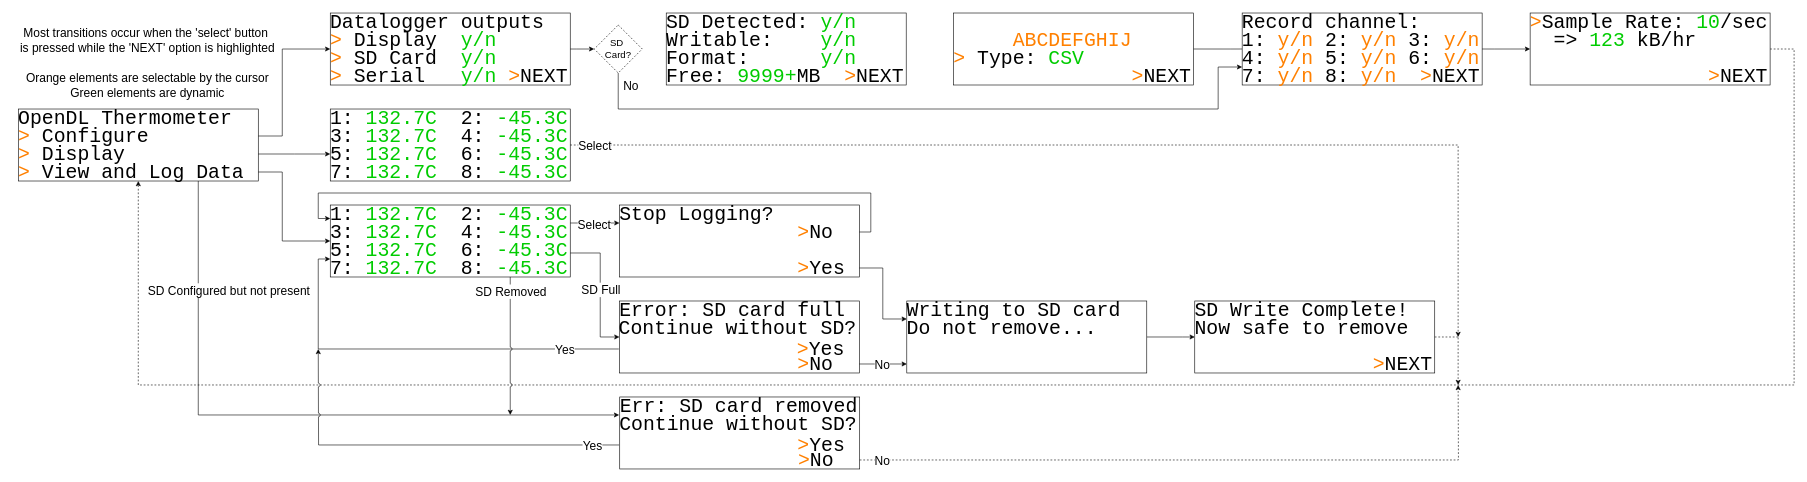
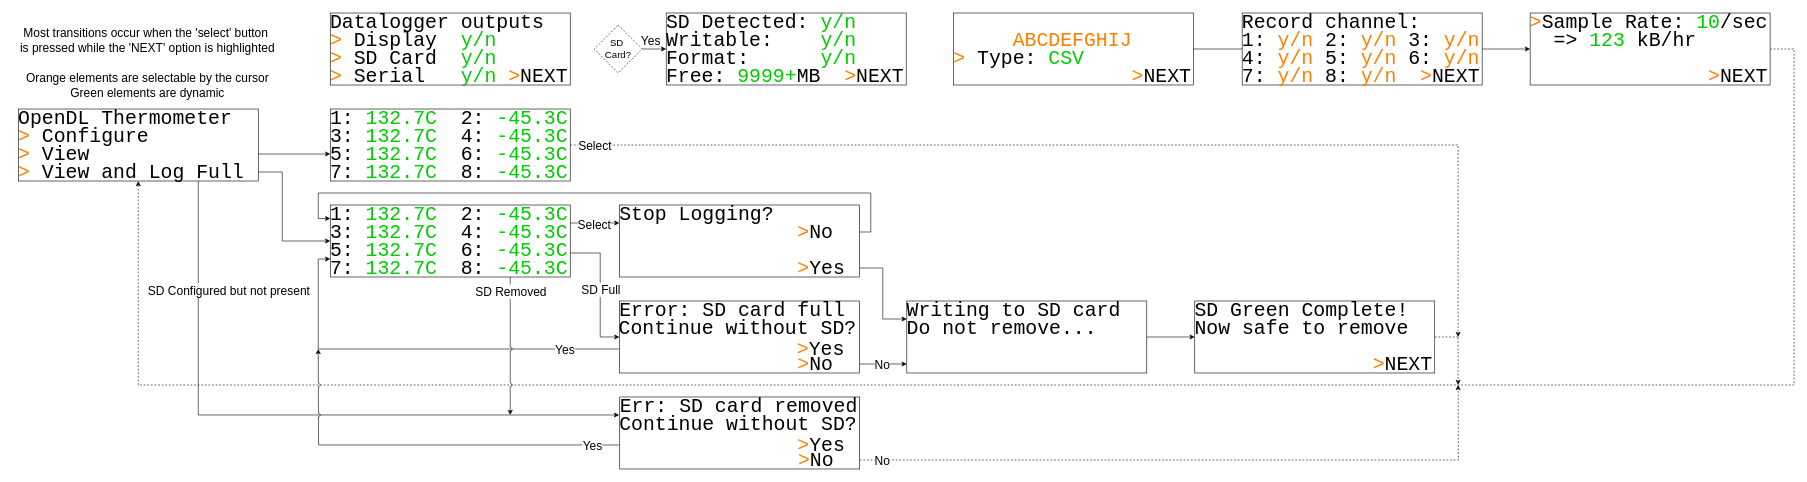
edge "> Display y/n" -> "SD Card?": removed
edge "SD Card?" -> "Writable: y/n": added, label "Yes"
edge "SD Card?" -> "7: y/n 8: y/n >NEXT": removed, label "No"
edge "> Configure" -> "> SD Card y/n": removed
node "> Display": label "> Display" -> "> View"
node "> View and Log Data": label "> View and Log Data" -> "> View and Log Full"
node "SD Write Complete!": label "SD Write Complete!" -> "SD Green Complete!"
